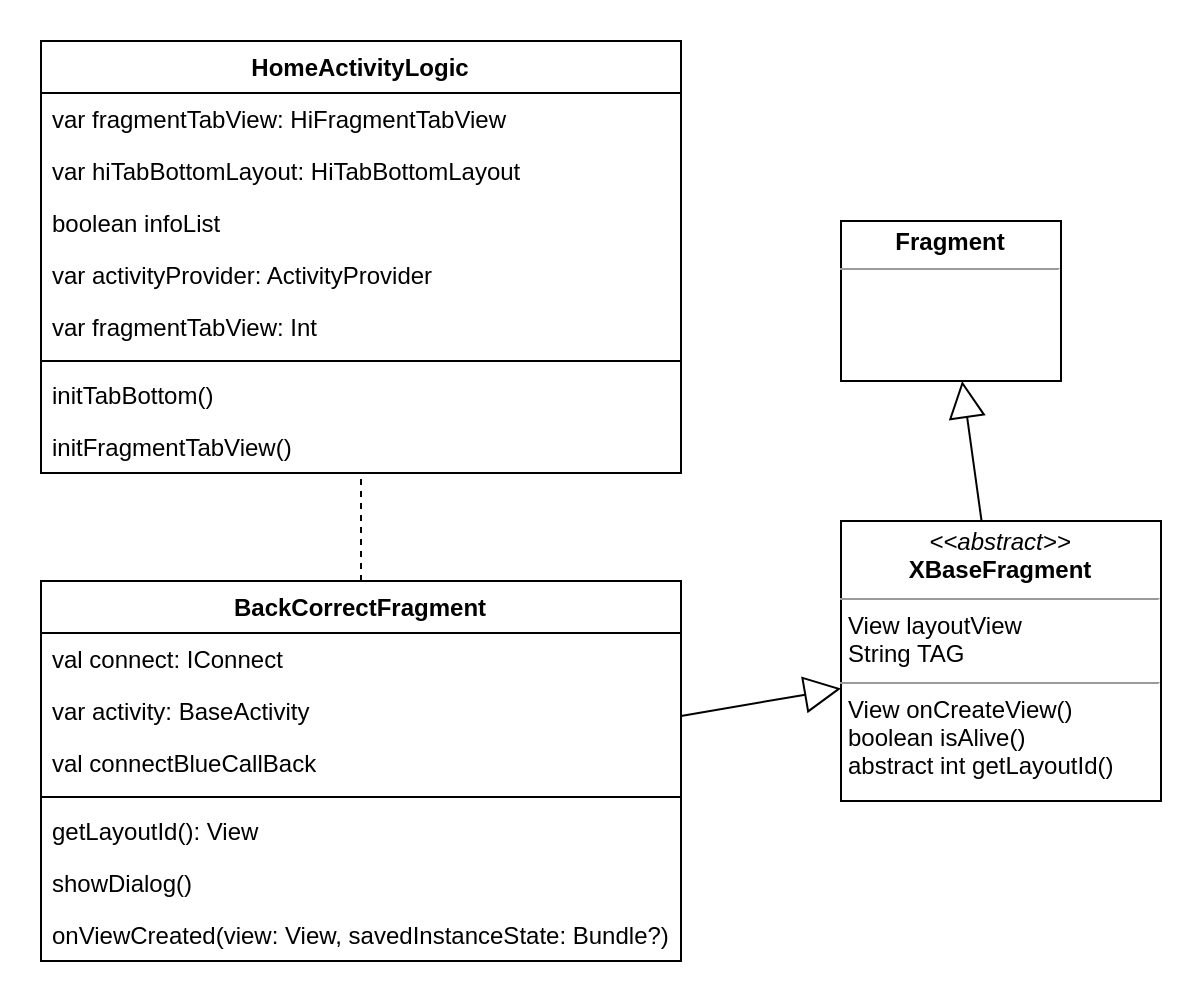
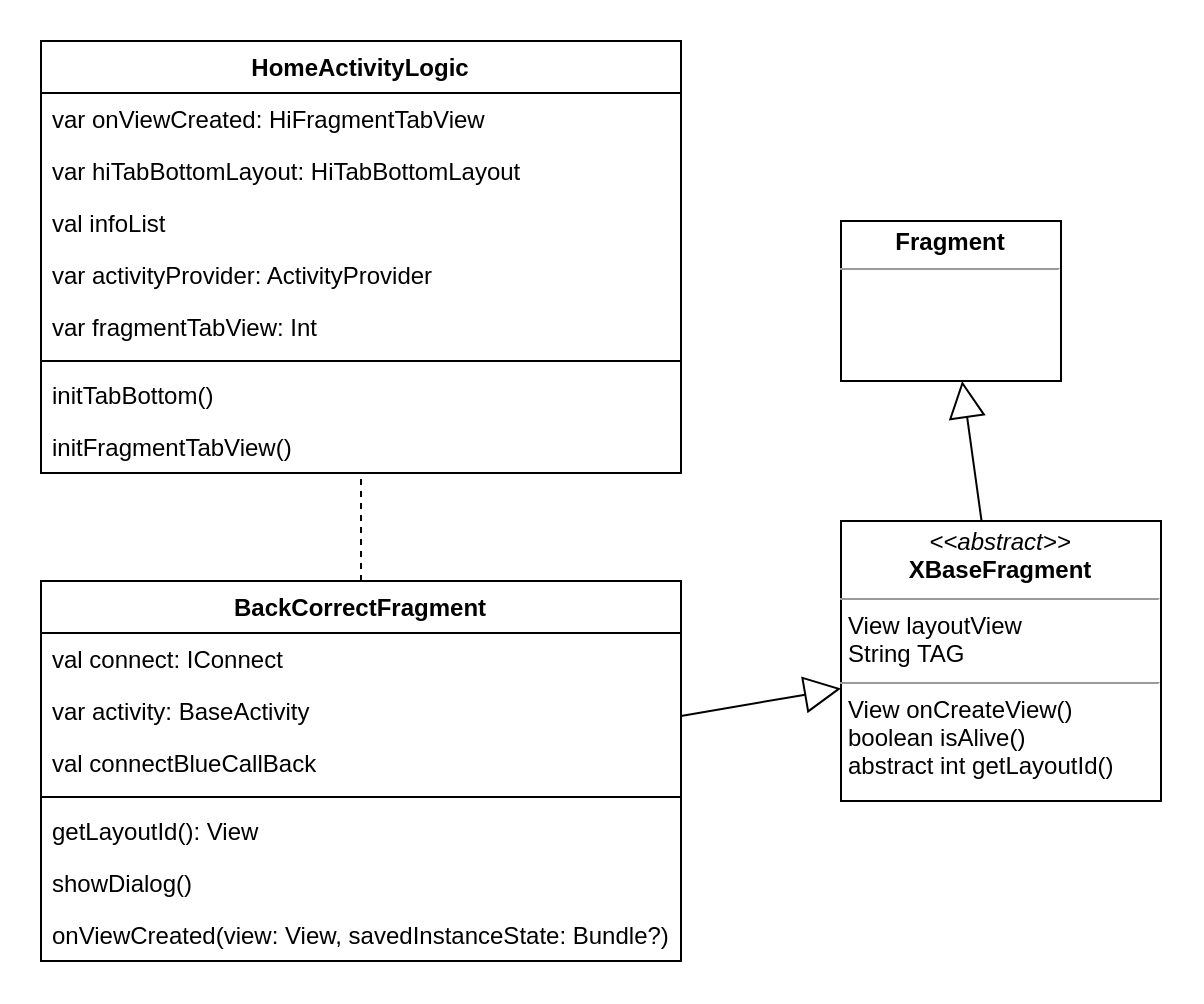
node "var fragmentTabView: HiFragmentTabView": label "var fragmentTabView: HiFragmentTabView" -> "var onViewCreated: HiFragmentTabView"
node "boolean infoList": label "boolean infoList" -> "val infoList"
